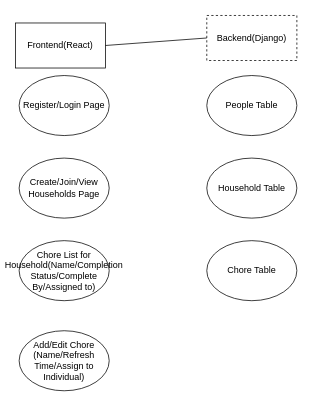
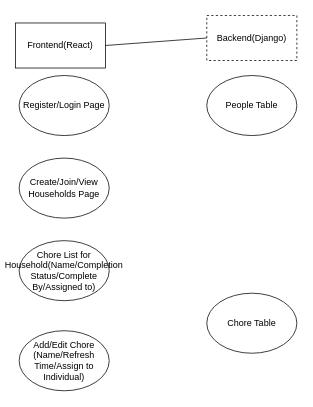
node "Household Table": removed
node "Chore Table": moved (252, 270) -> (252, 323)
